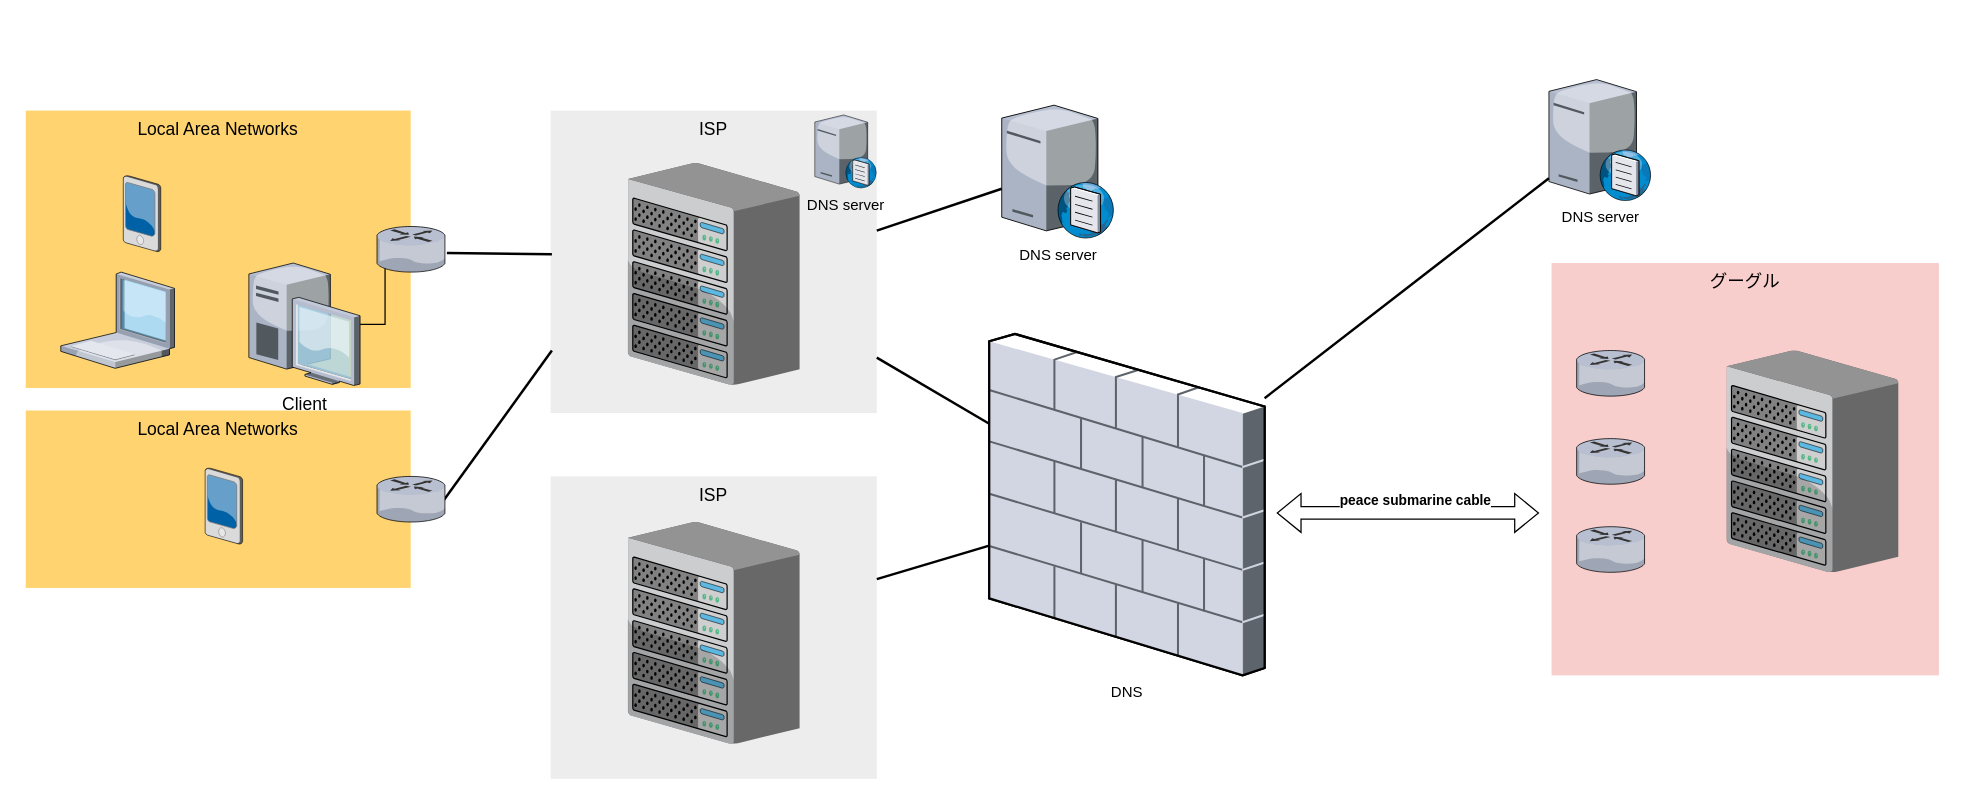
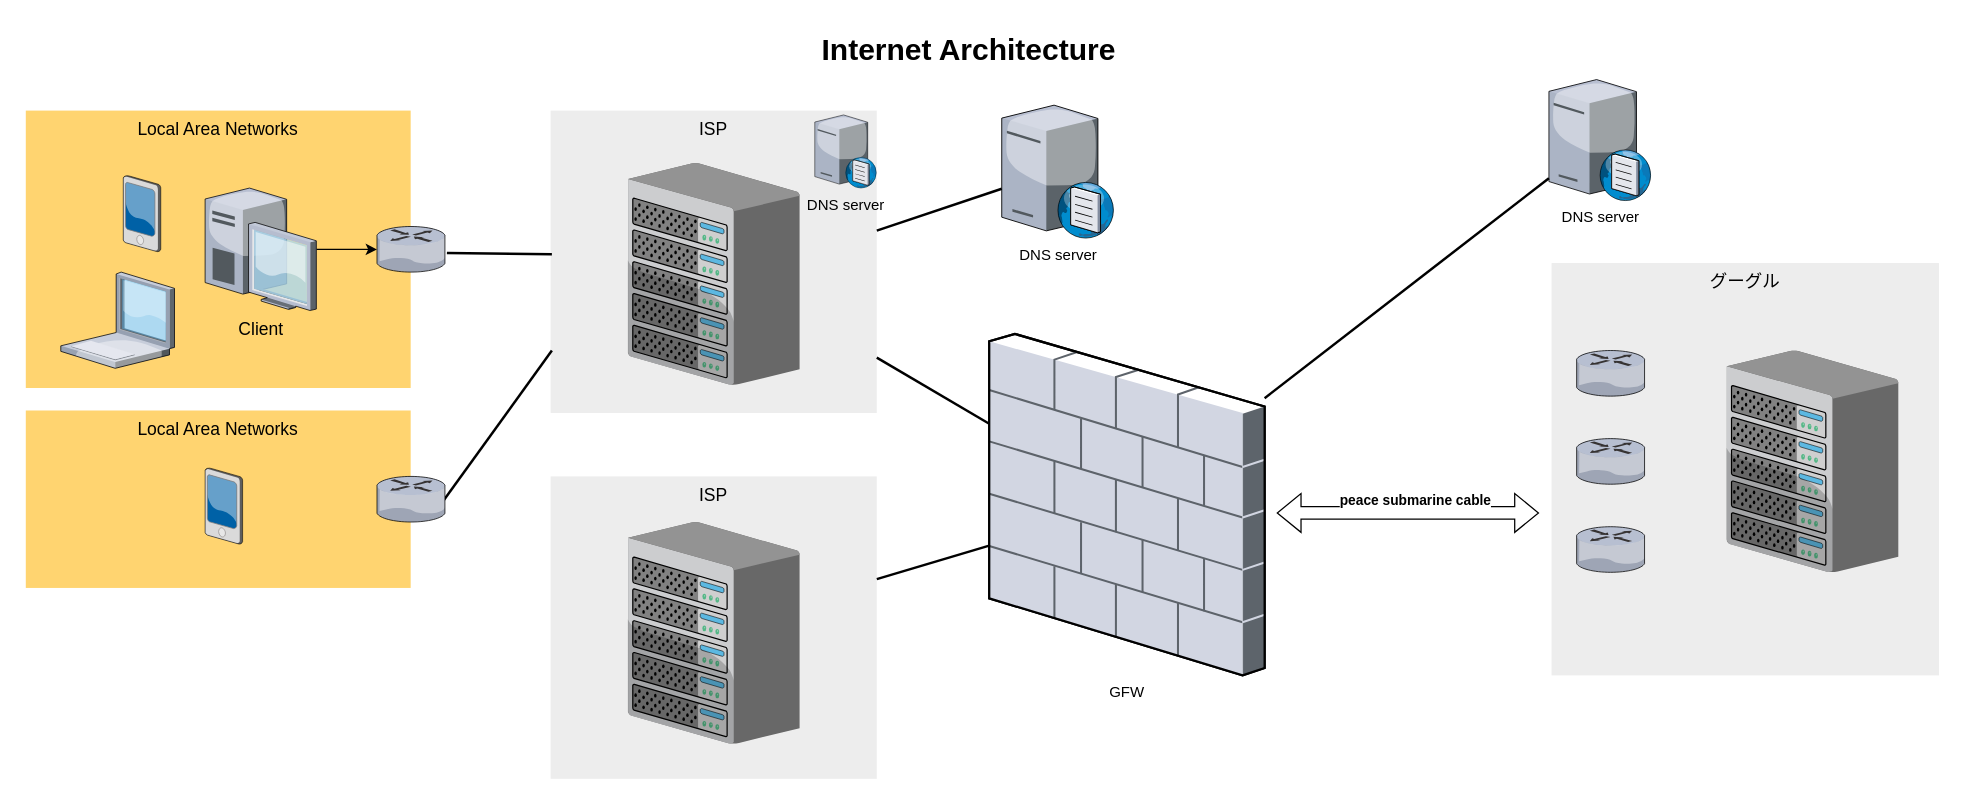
node "Internet Architecture": added
node "グーグル": fillcolor #f8cecc -> #ededed
node "Client": moved (304, 324) -> (261, 249)
node "DNS": label "DNS" -> "GFW"
